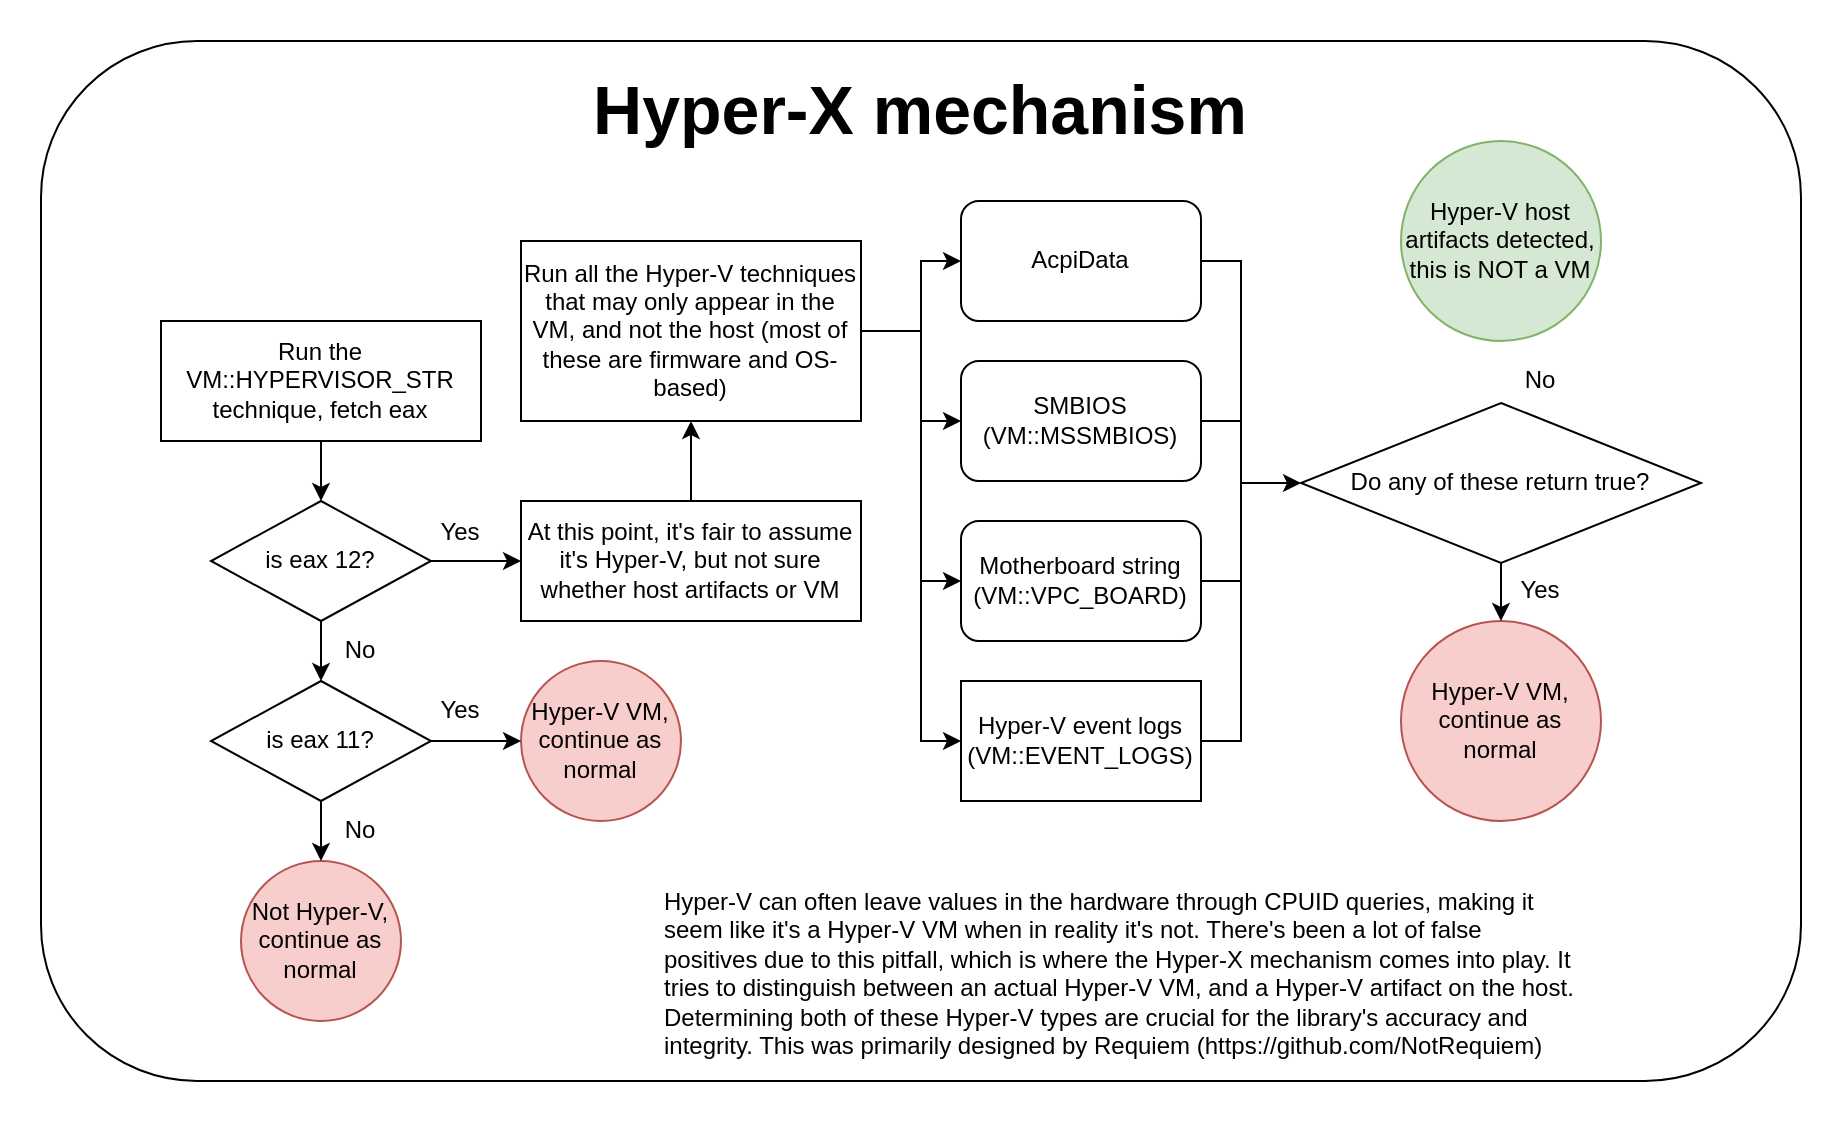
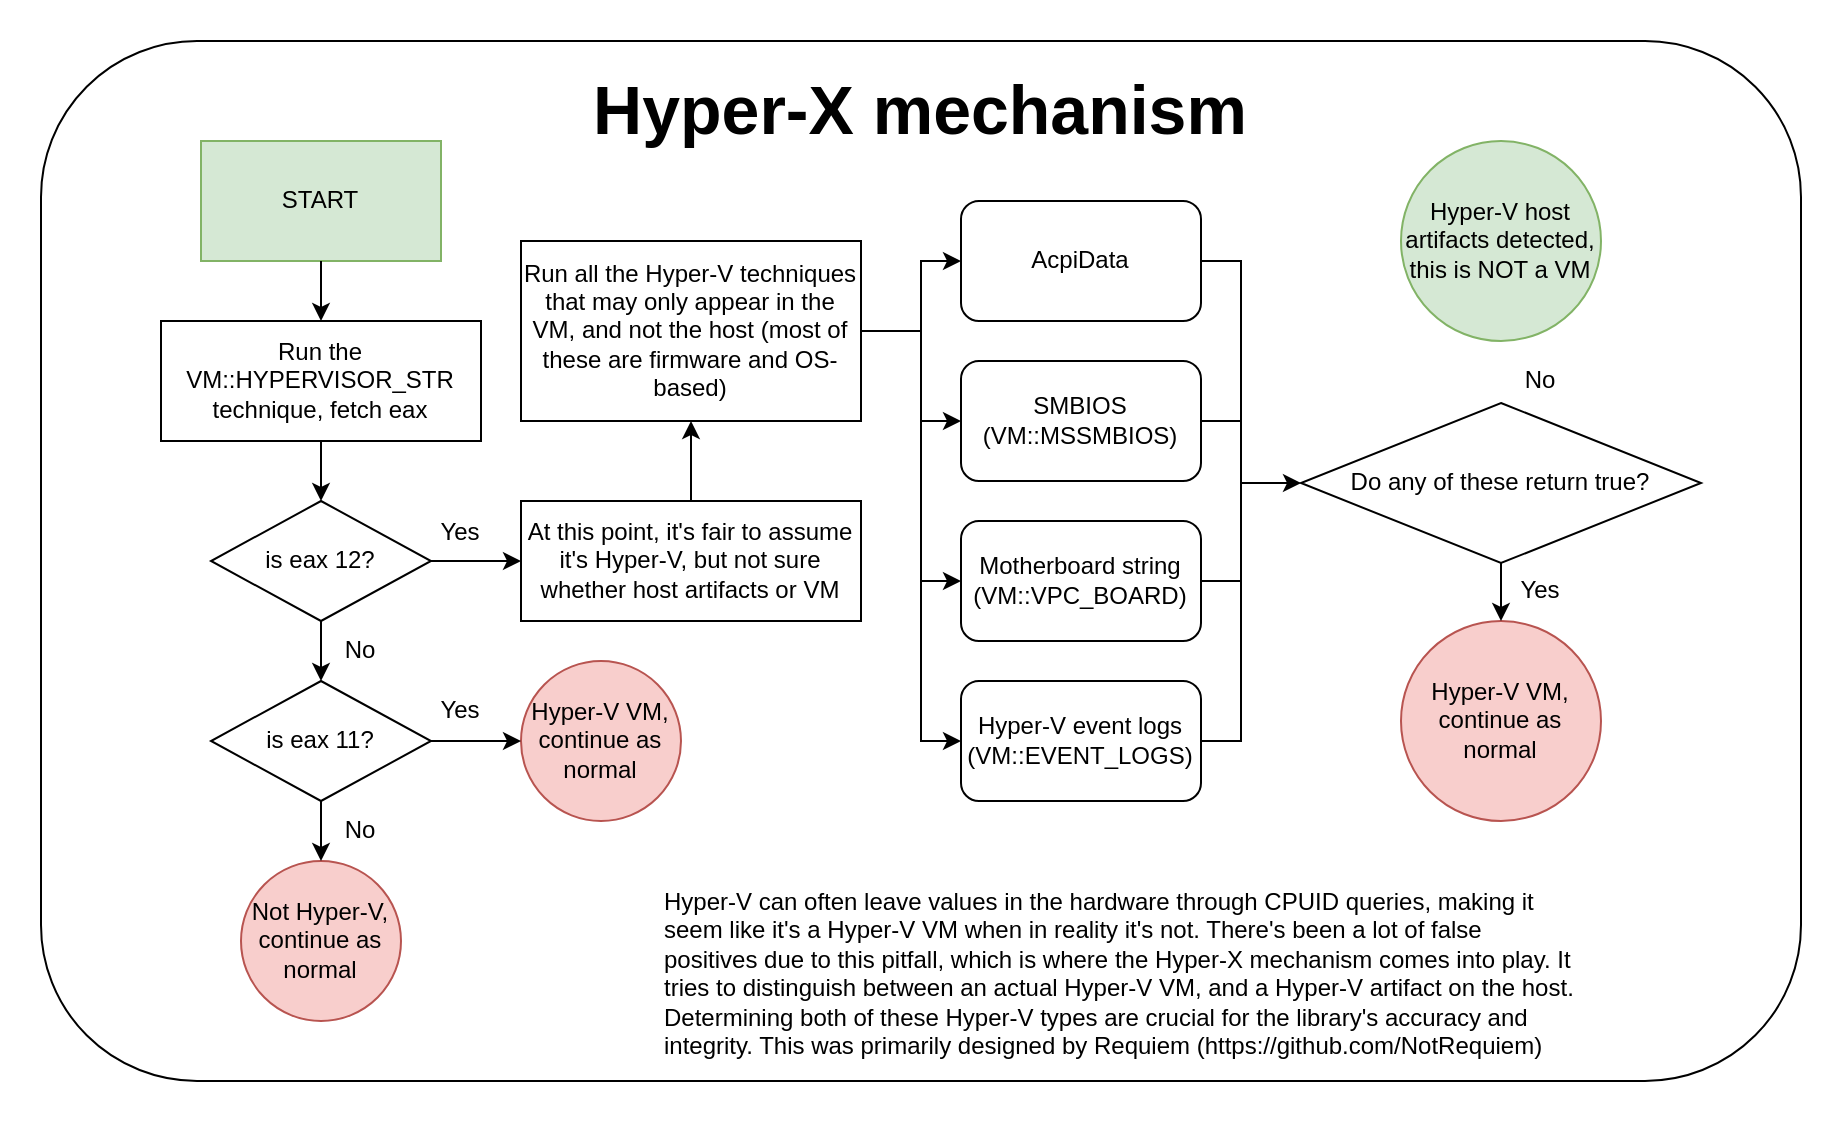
node "START": added
edge "START" -> "Run the VM::HYPERVISOR_STR technique, fetch eax": added
node "Hyper-V event logs (VM::EVENT_LOGS)": shape rectangle -> rounded rectangle
